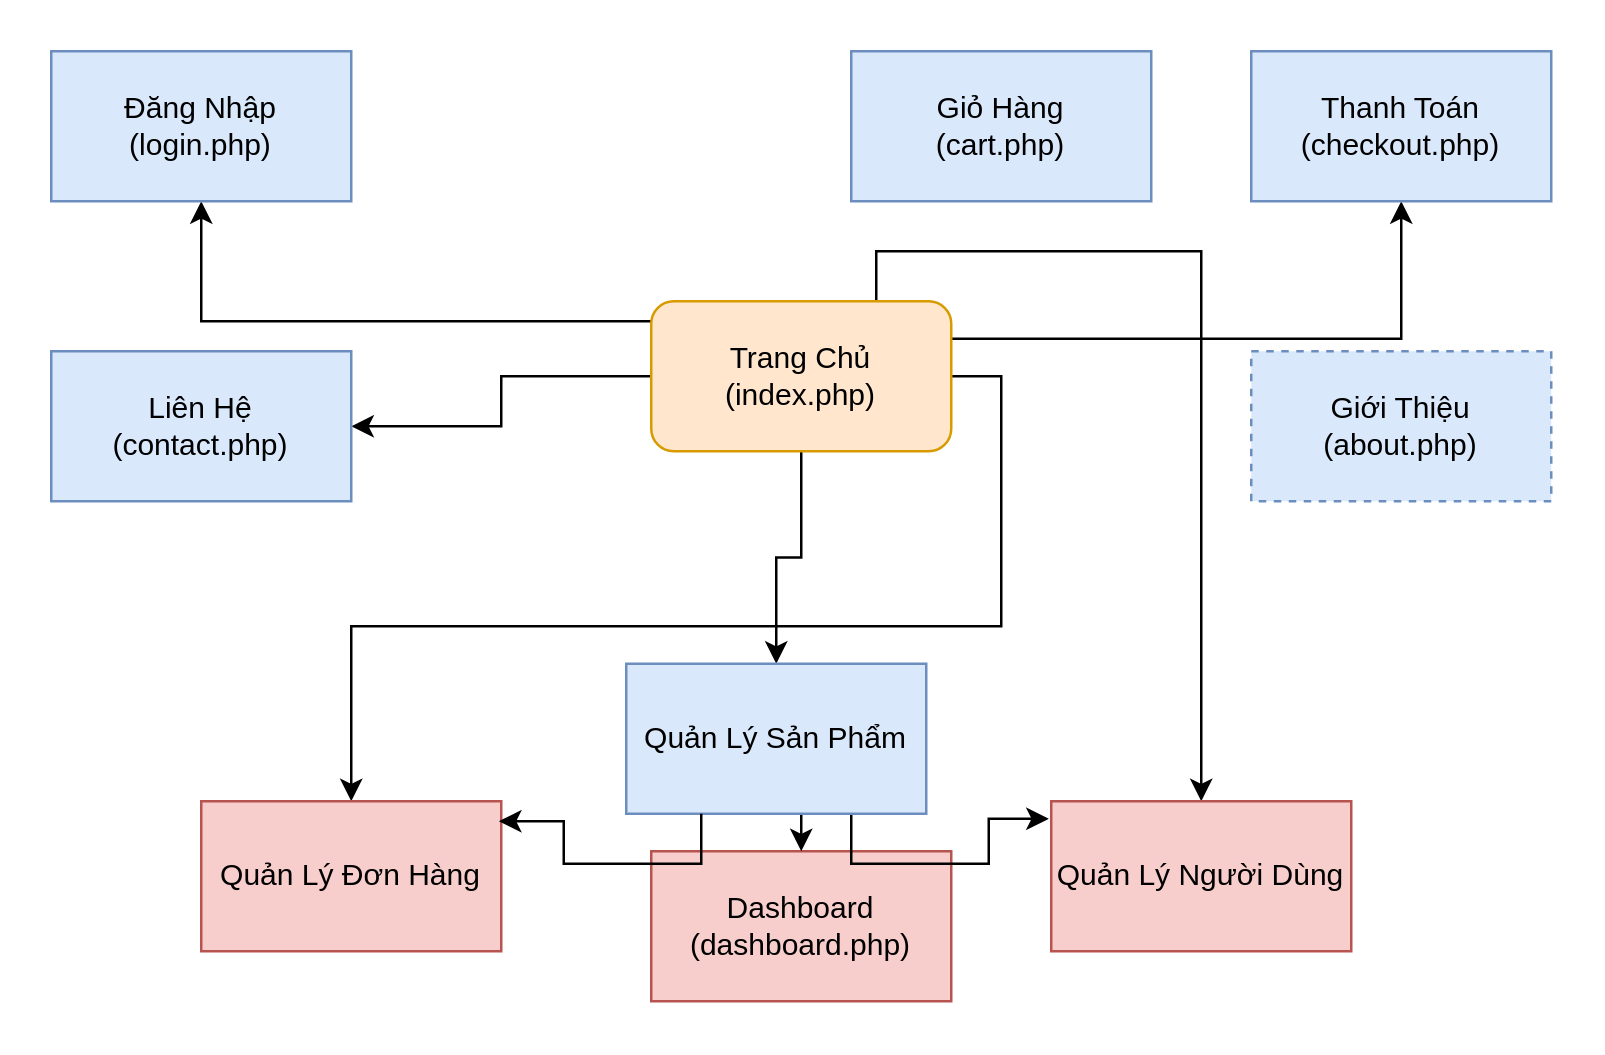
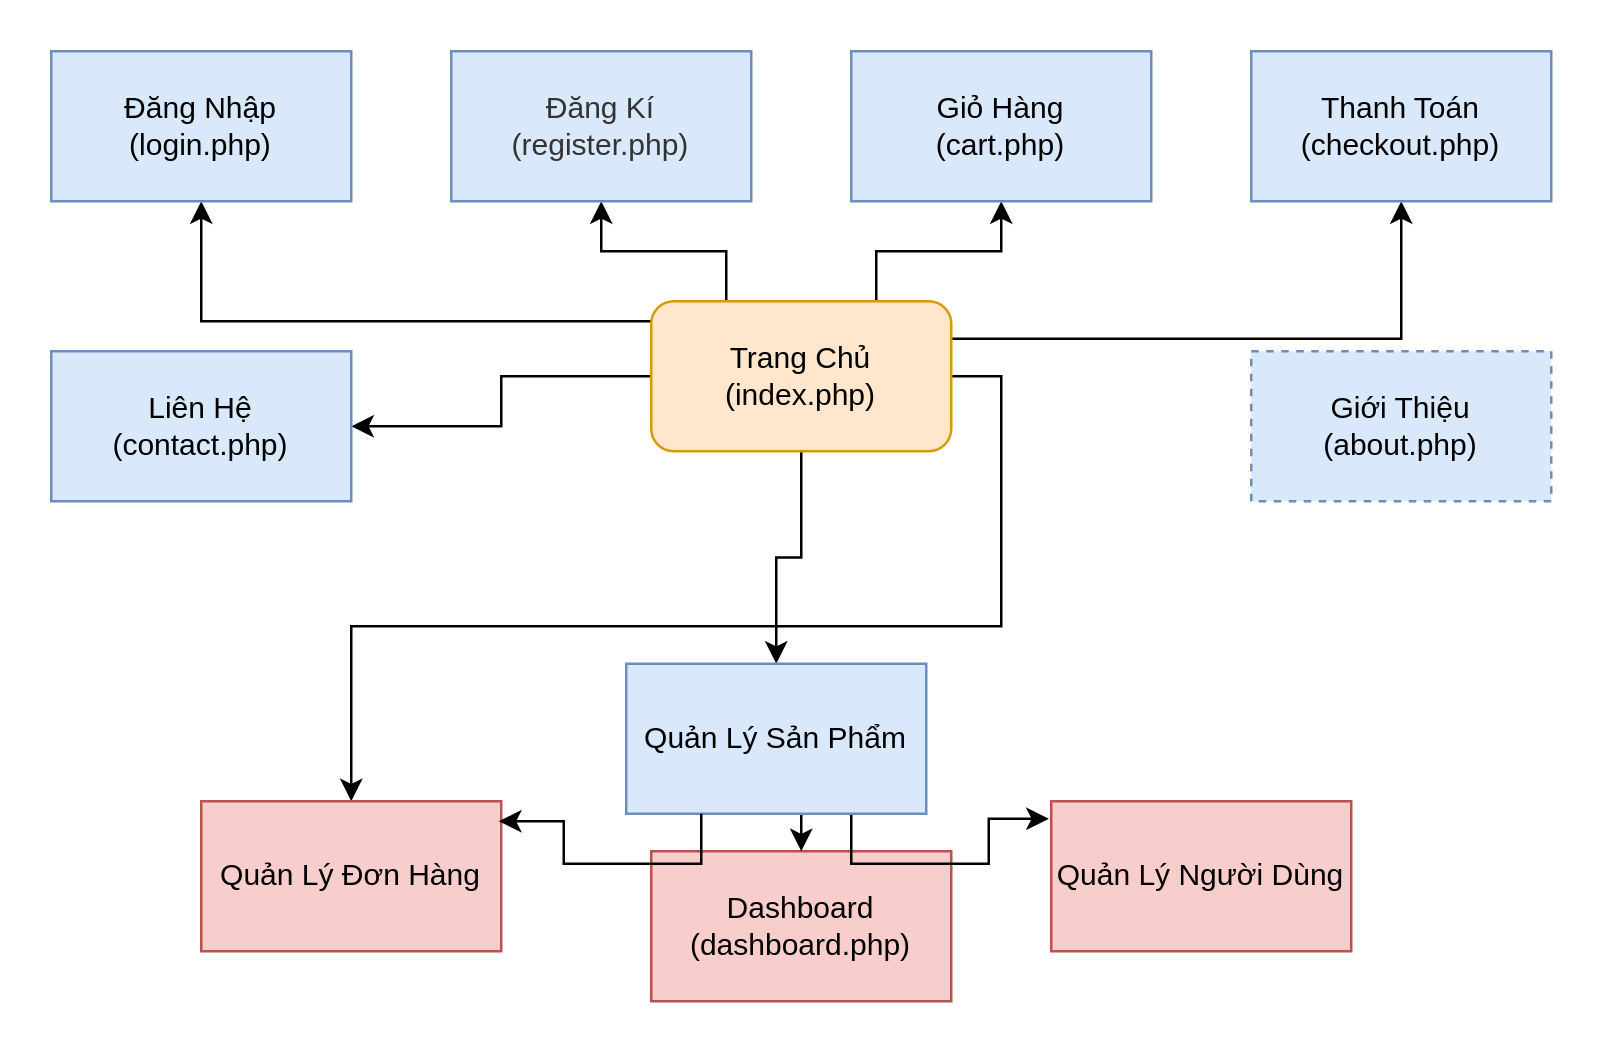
node "Đăng Kí (register.php)": added
edge "Trang Chủ (index.php)" -> "Đăng Kí (register.php)": added
edge "Trang Chủ (index.php)" -> "Quản Lý Người Dùng": now "Trang Chủ (index.php)" -> "Giỏ Hàng (cart.php)"
